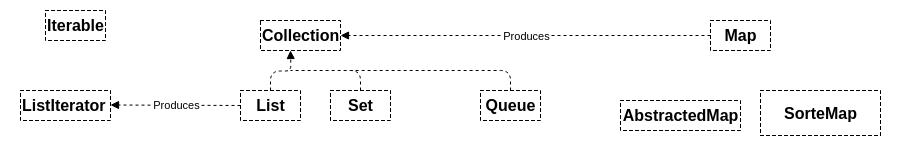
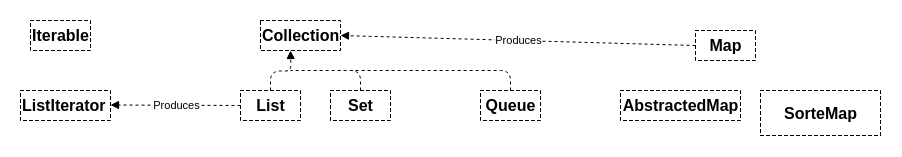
node "Iterable": moved (76, 26) -> (61, 36)
node "Map": moved (741, 36) -> (726, 46)
node "AbstractedMap": moved (681, 116) -> (681, 106)
